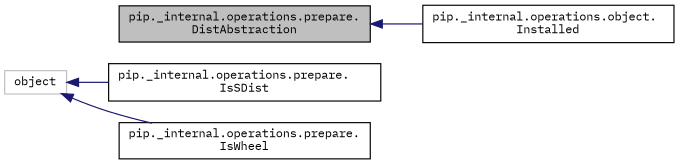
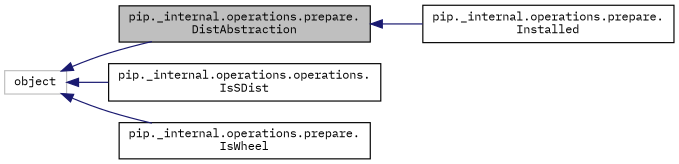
node "pip._internal.operations.object. Installed": label "pip._internal.operations.object. Installed" -> "pip._internal.operations.prepare. Installed"
edge "pip._internal.operations.prepare. DistAbstraction" -> "object": added
node "pip._internal.operations.prepare. IsSDist": label "pip._internal.operations.prepare. IsSDist" -> "pip._internal.operations.operations. IsSDist"
